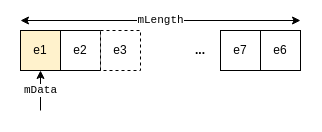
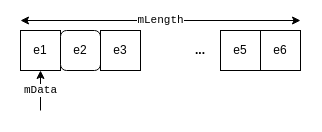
node "e1": fillcolor #fff2cc -> #ffffff
node "e2": shape rectangle -> rounded rectangle
node "e3": style dashed -> solid
node "e7": label "e7" -> "e5"
